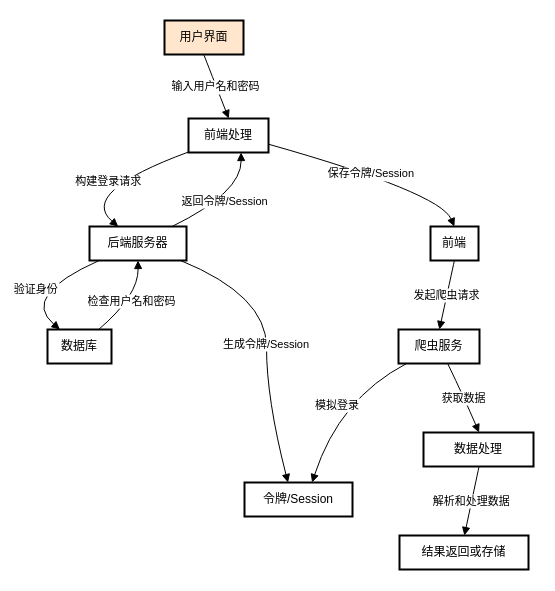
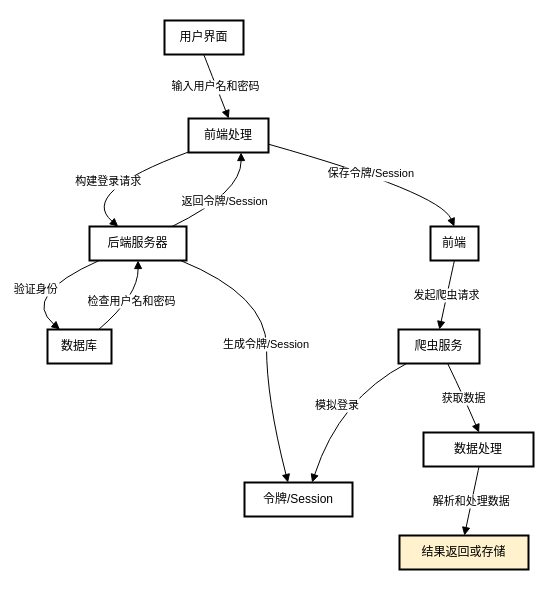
node "用户界面": fillcolor #ffe6cc -> #ffffff
node "结果返回或存储": fillcolor #ffffff -> #fff2cc
